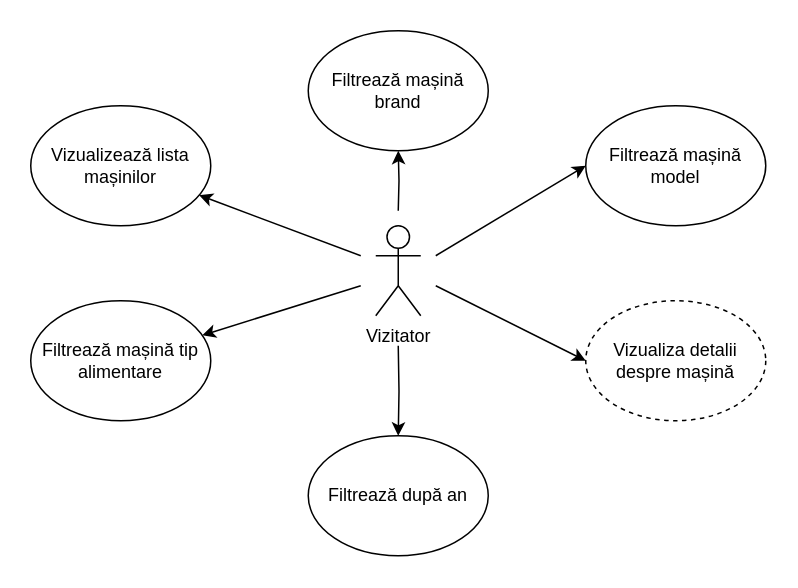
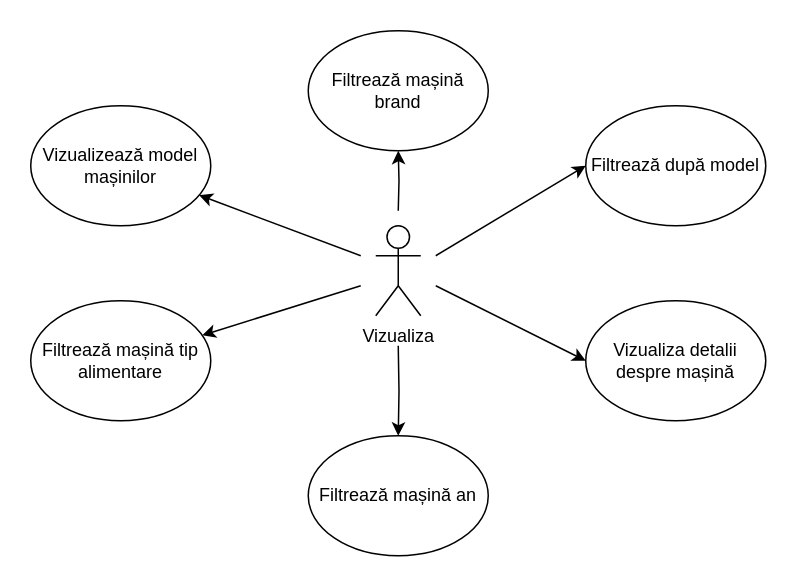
node "Vizualizează lista mașinilor": label "Vizualizează lista mașinilor" -> "Vizualizează model mașinilor"
node "Filtrează mașină model": label "Filtrează mașină model" -> "Filtrează după model"
node "Vizitator": label "Vizitator" -> "Vizualiza"
node "Vizualiza detalii despre mașină": style dashed -> solid
node "Filtrează după an": label "Filtrează după an" -> "Filtrează mașină an"
